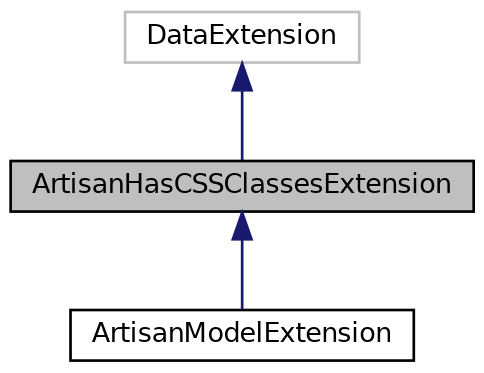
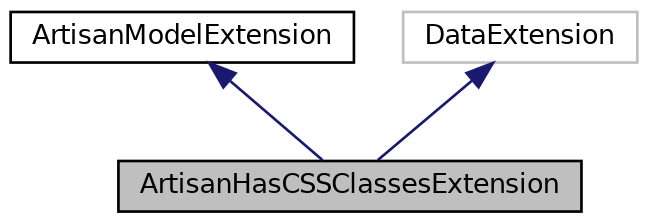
edge "ArtisanModelExtension" -> "ArtisanHasCSSClassesExtension": reversed
